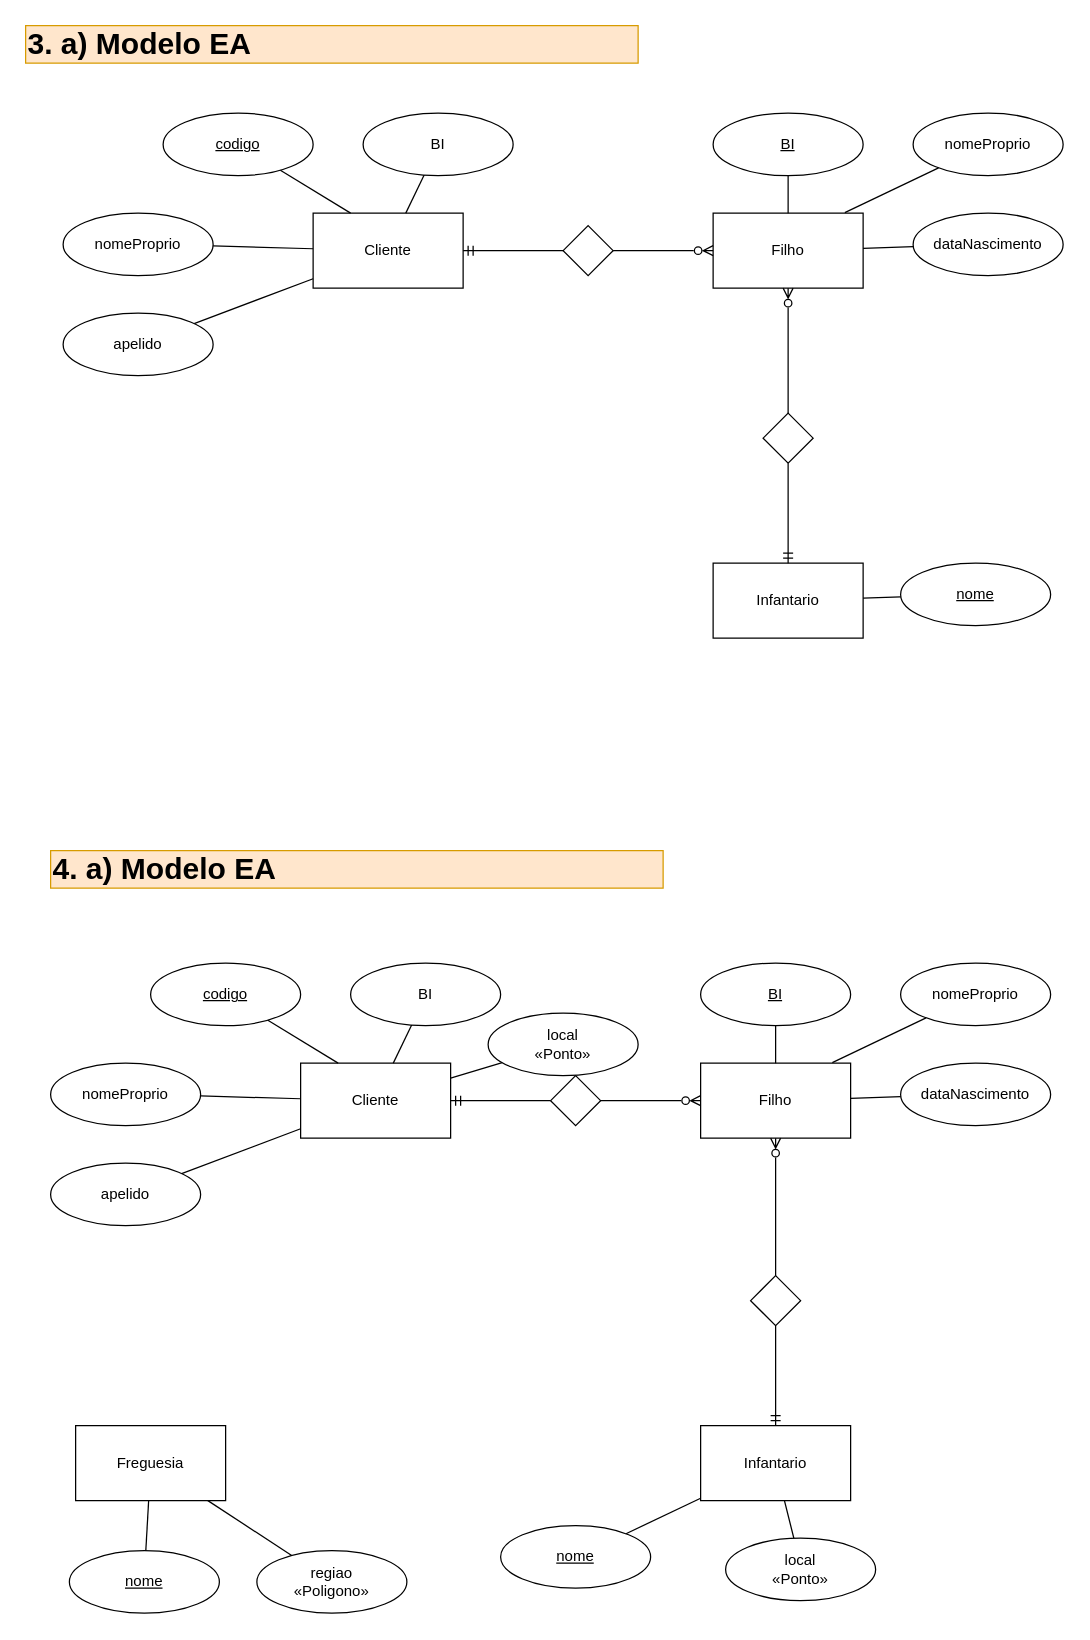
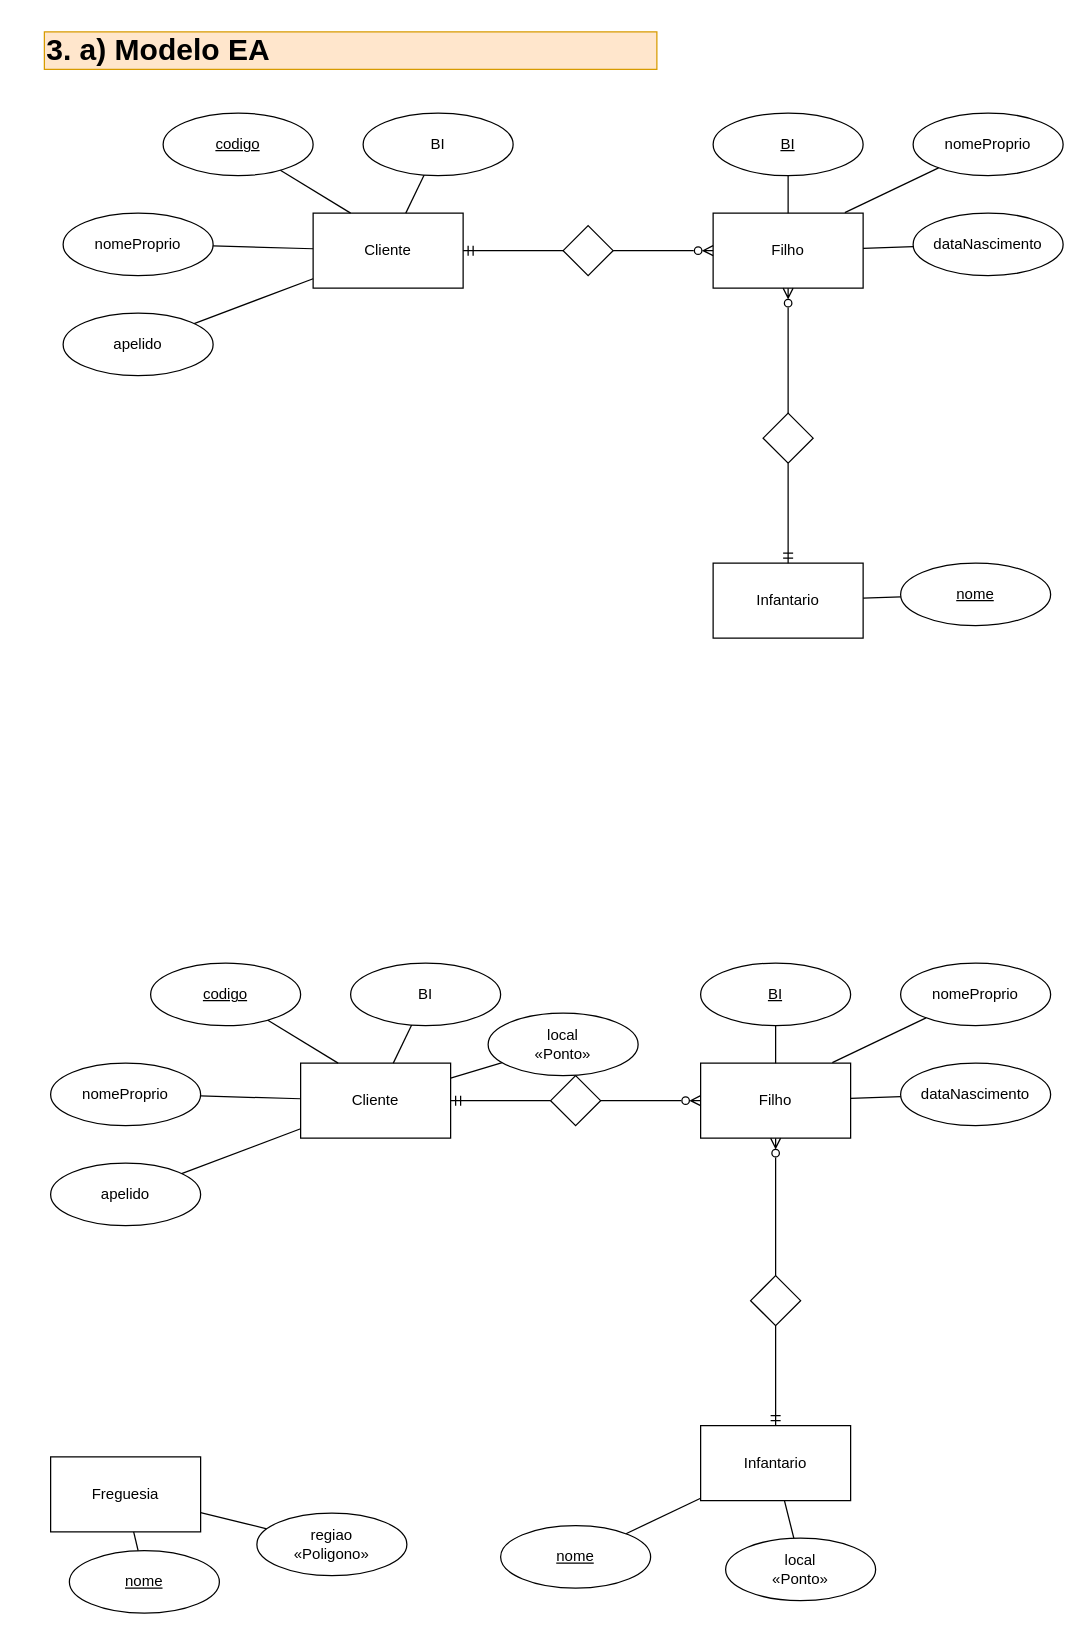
node "3. a) Modelo EA": moved (332, 44) -> (351, 51)
node "4. a) Modelo EA": removed
node "Freguesia": moved (151, 1463) -> (126, 1494)
node "regiao «Poligono»": moved (332, 1582) -> (332, 1544)
